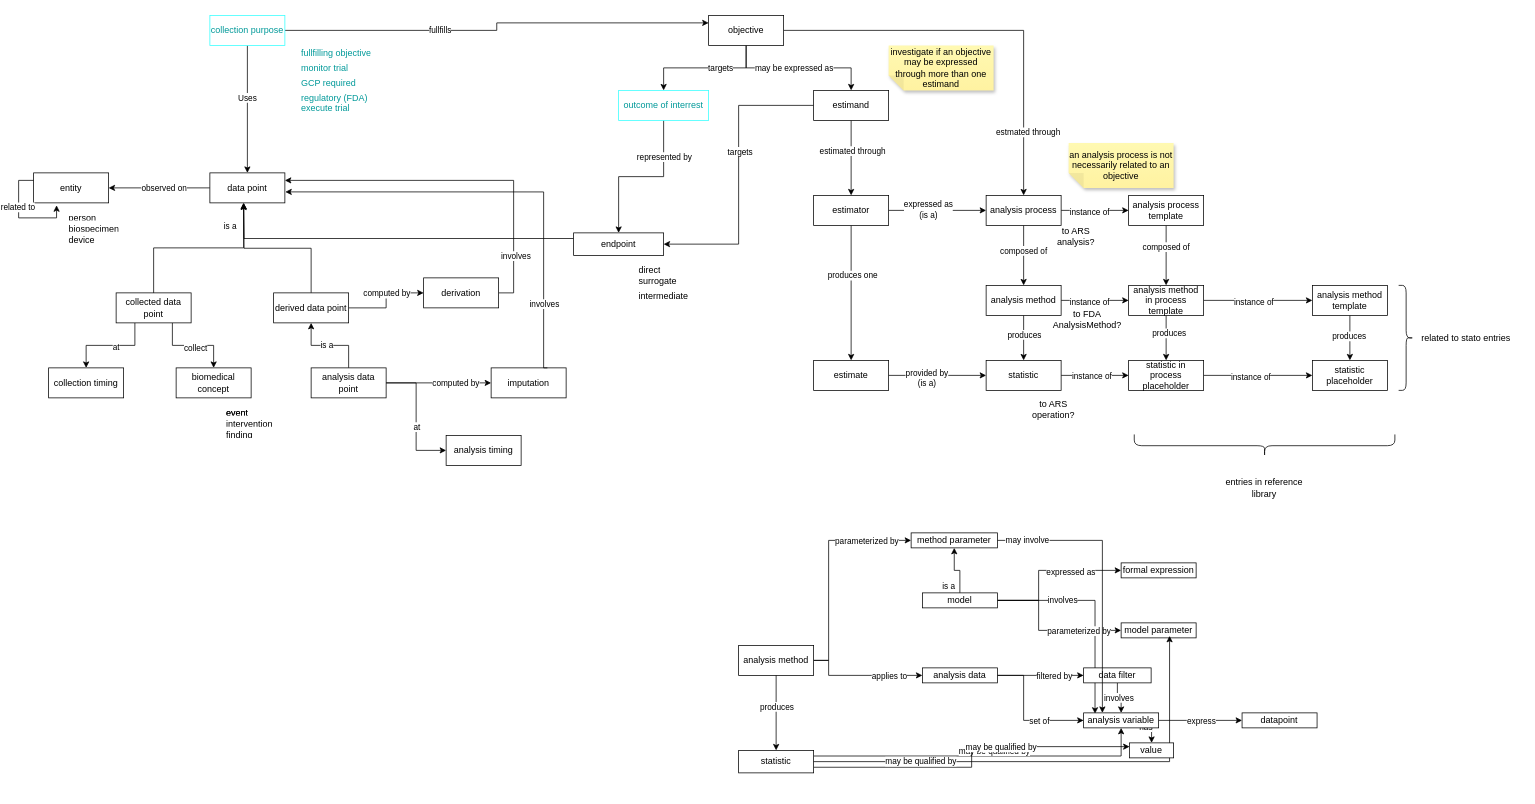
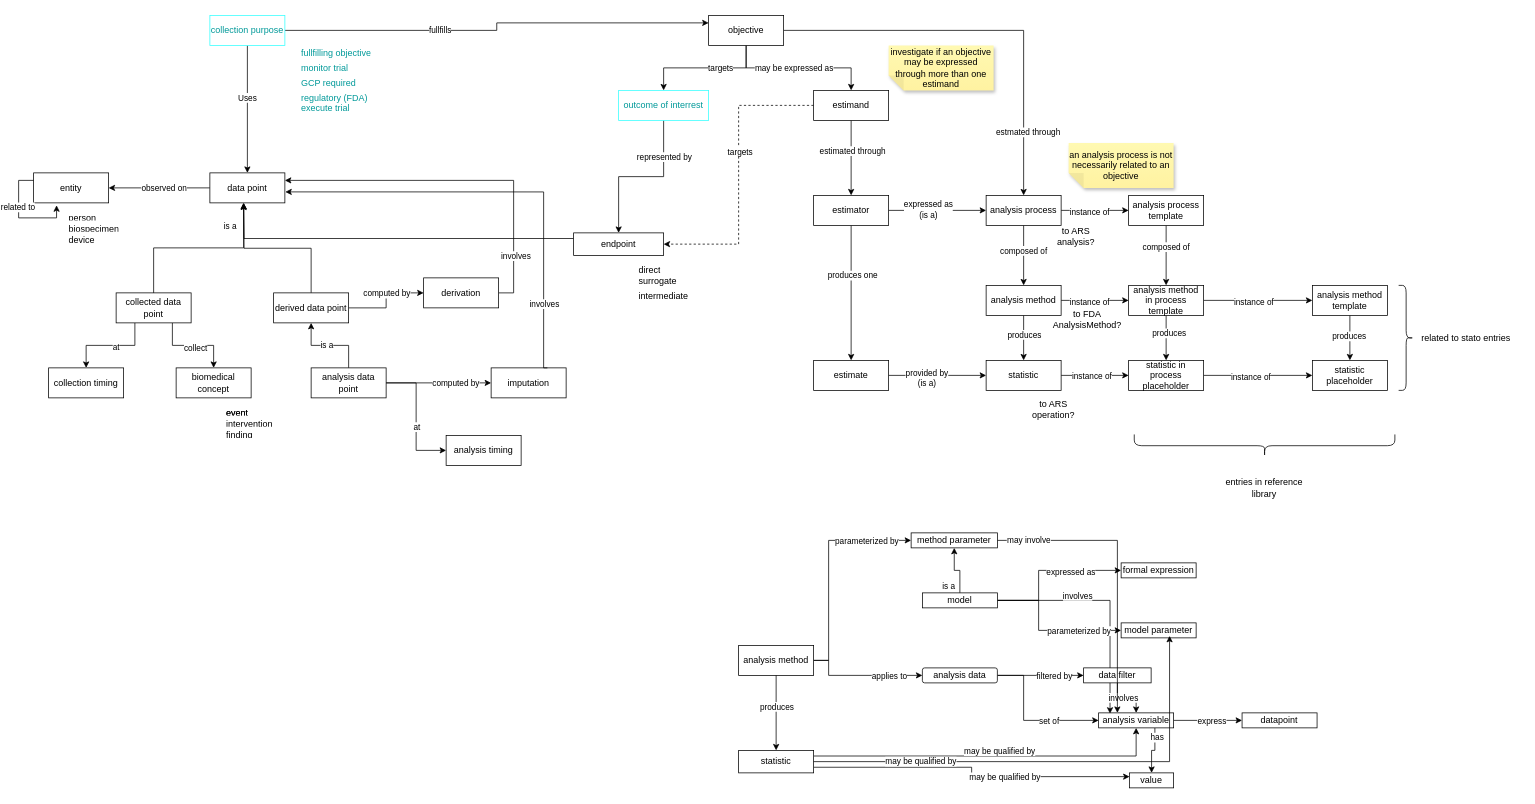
edge "estimand" -> "endpoint": style solid -> dashed
node "analysis data": shape rectangle -> rounded rectangle
node "analysis variable": moved (1121, 720) -> (1136, 720)
node "value": moved (1151, 750) -> (1151, 780)
